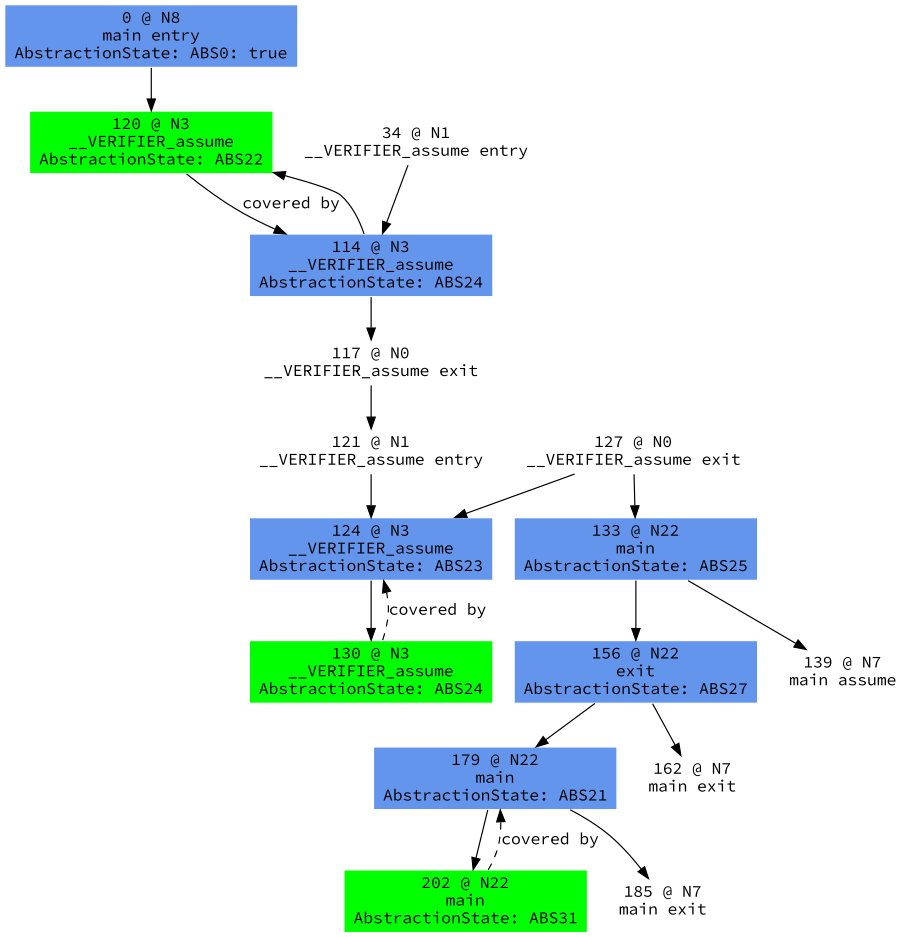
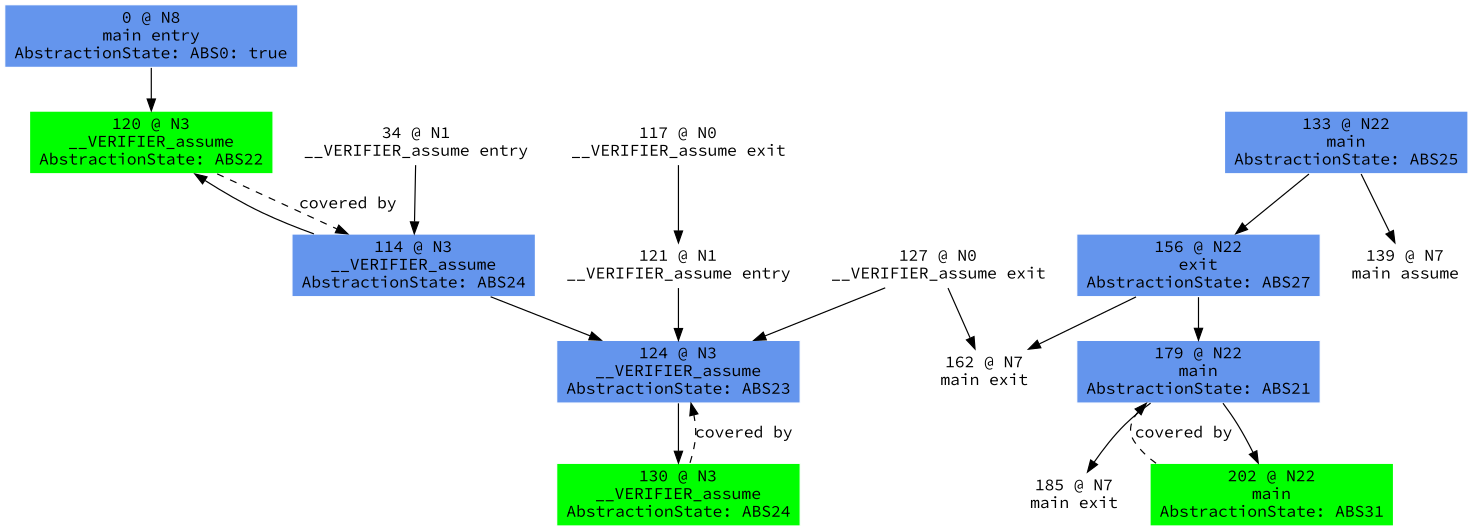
edge "120 @ N3 __VERIFIER_assume AbstractionState: ABS22" -> "114 @ N3 __VERIFIER_assume AbstractionState: ABS24": style solid -> dashed
edge "114 @ N3 __VERIFIER_assume AbstractionState: ABS24" -> "117 @ N0 __VERIFIER_assume exit": now "114 @ N3 __VERIFIER_assume AbstractionState: ABS24" -> "124 @ N3 __VERIFIER_assume AbstractionState: ABS23"
edge "127 @ N0 __VERIFIER_assume exit" -> "133 @ N22 main AbstractionState: ABS25": now "127 @ N0 __VERIFIER_assume exit" -> "162 @ N7 main exit"
